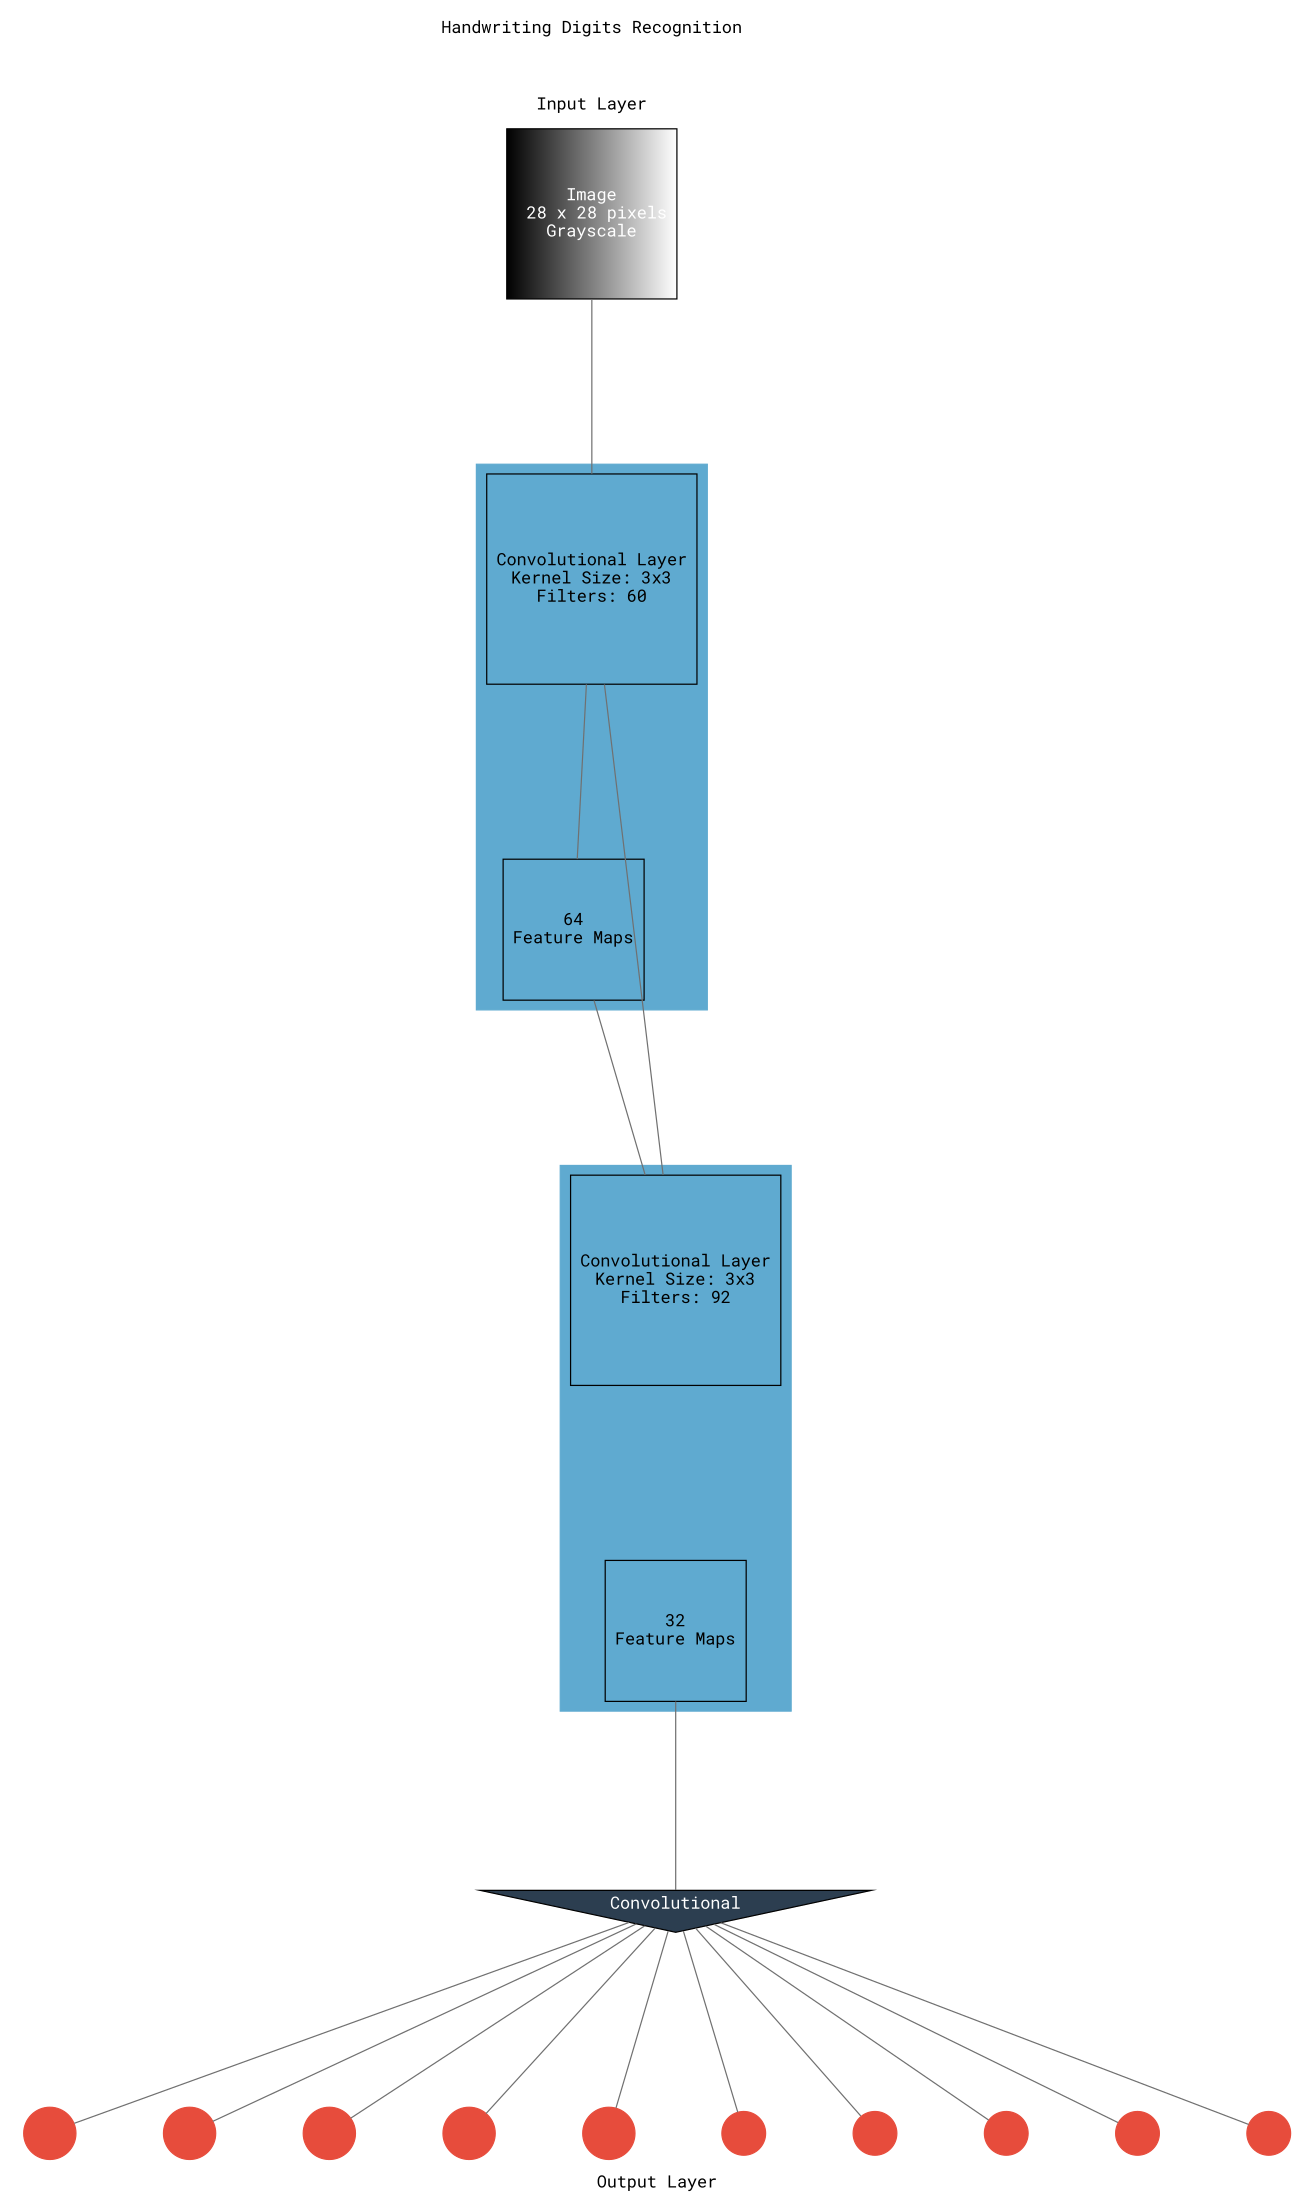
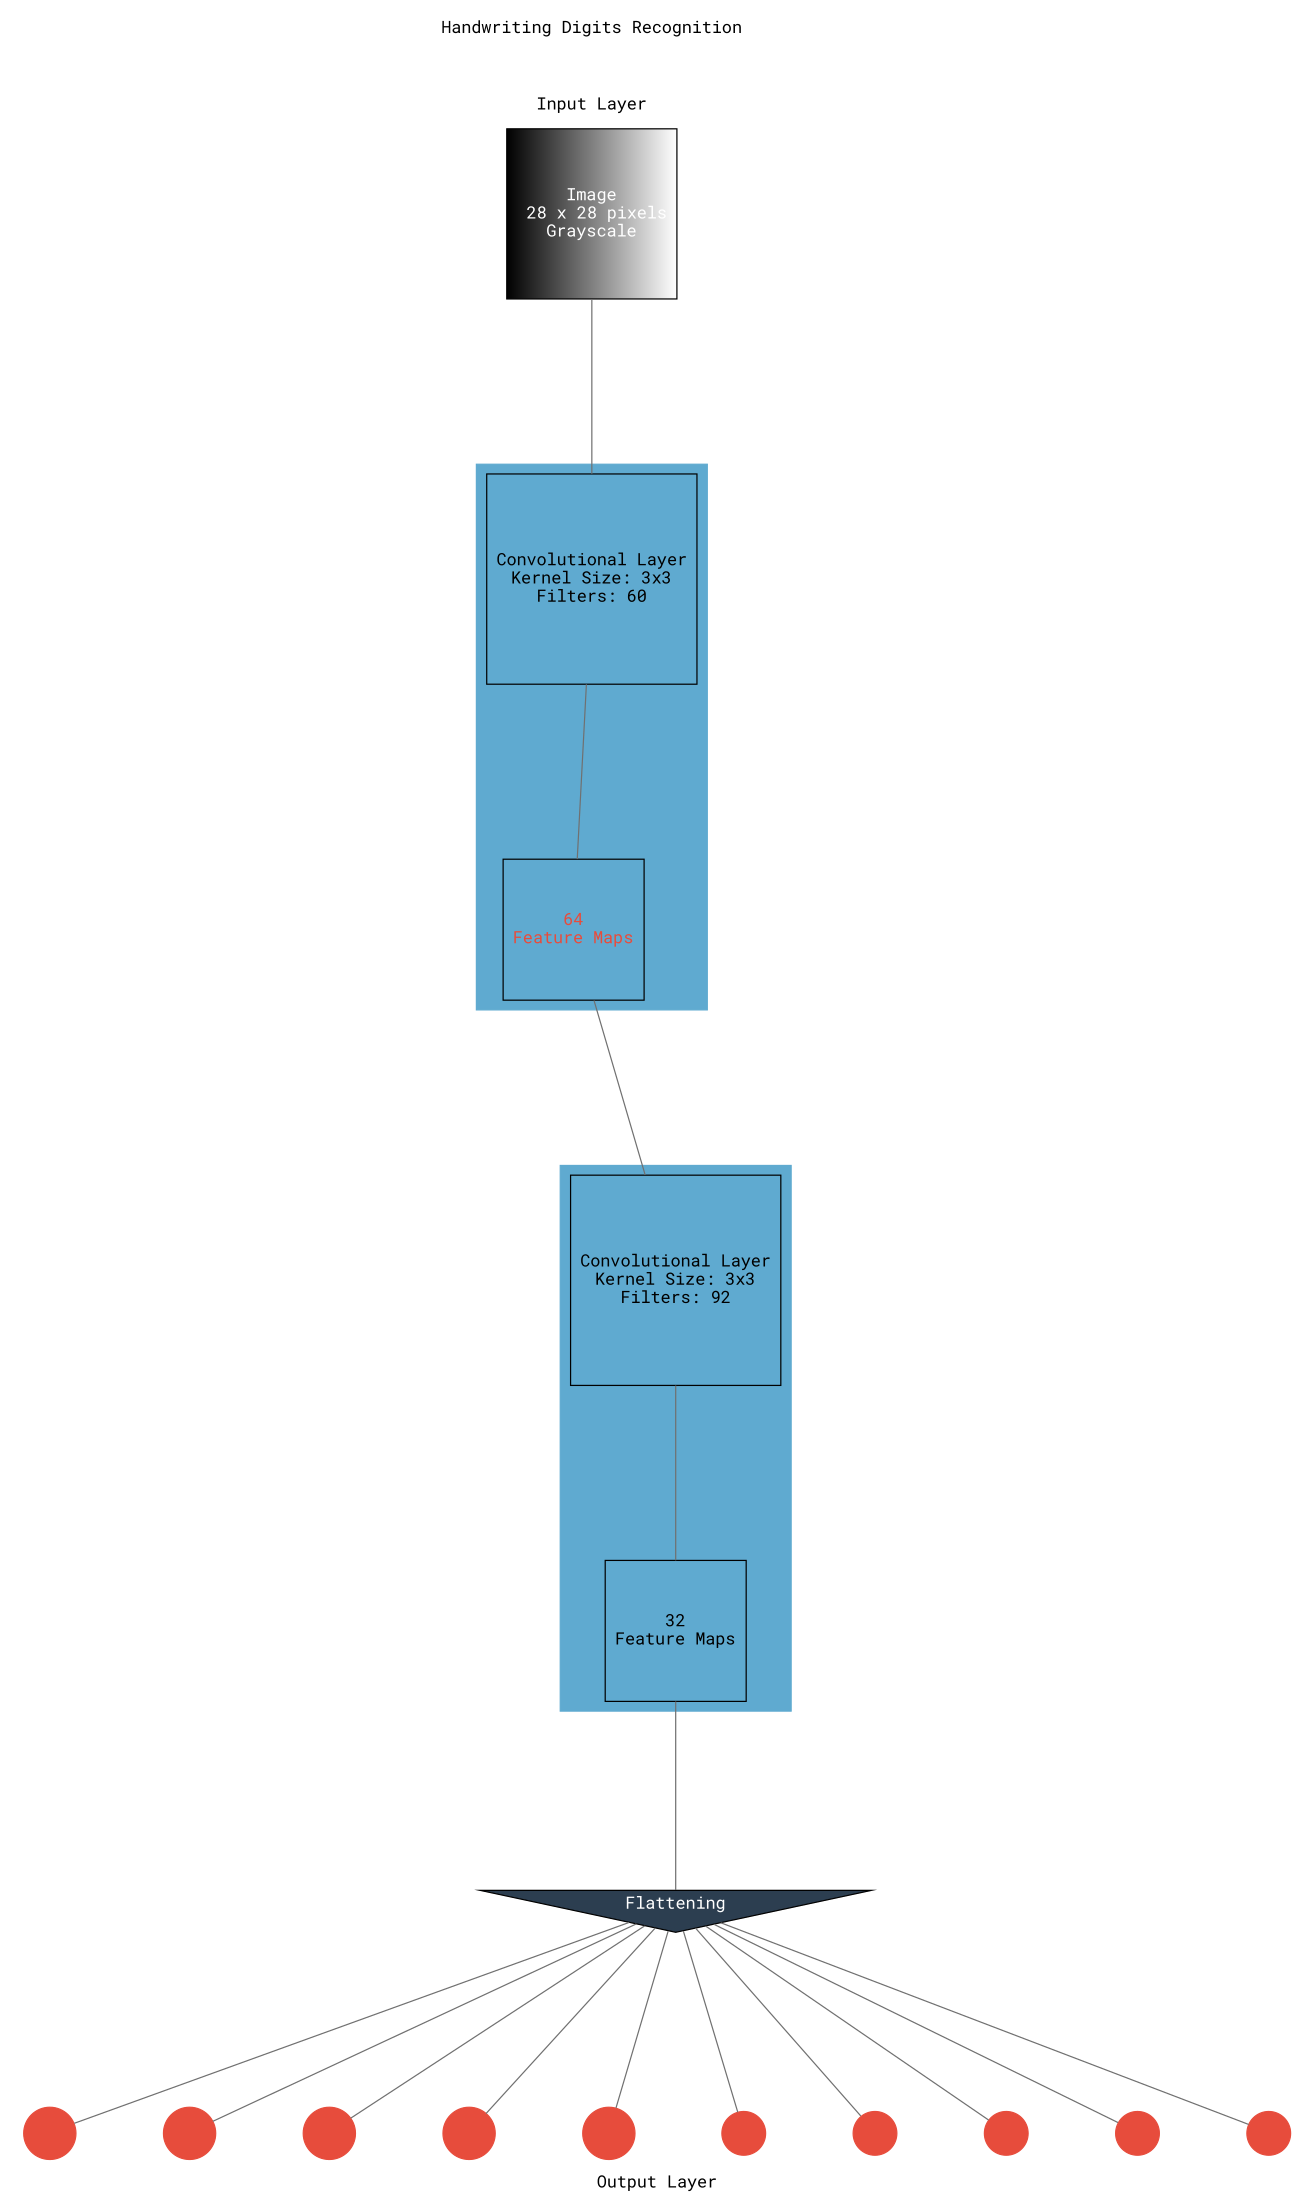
node "64 Feature Maps": fontcolor black -> #e74c3c
edge "Convolutional Layer Kernel Size: 3x3 Filters: 60" -- "Convolutional Layer Kernel Size: 3x3 Filters: 92": now "32 Feature Maps" -- "Convolutional Layer Kernel Size: 3x3 Filters: 92"
node "Convolutional": label "Convolutional" -> "Flattening"
